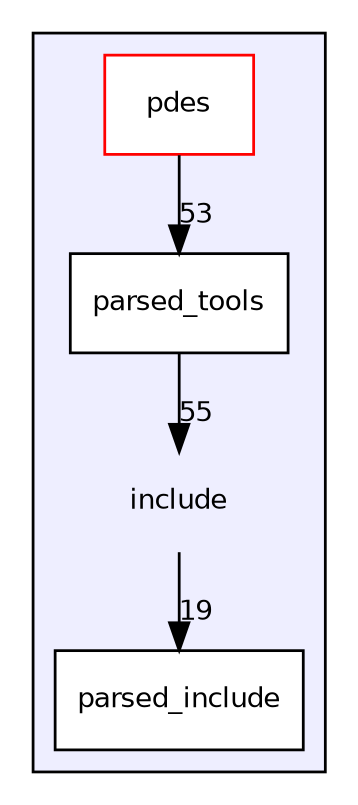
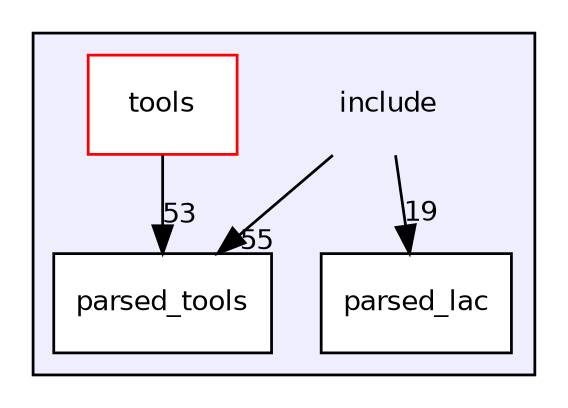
node "pdes": label "pdes" -> "tools"
edge "parsed_tools" -> "include": reversed
node "parsed_include": label "parsed_include" -> "parsed_lac"
